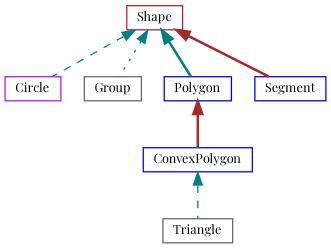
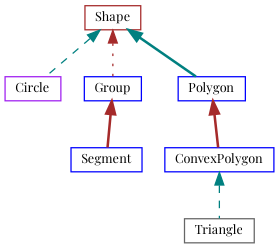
edge "Segment" -> "Shape": now "Segment" -> "Group"
edge "Group" -> "Shape": color teal -> brown
node "Group": color gray40 -> blue
